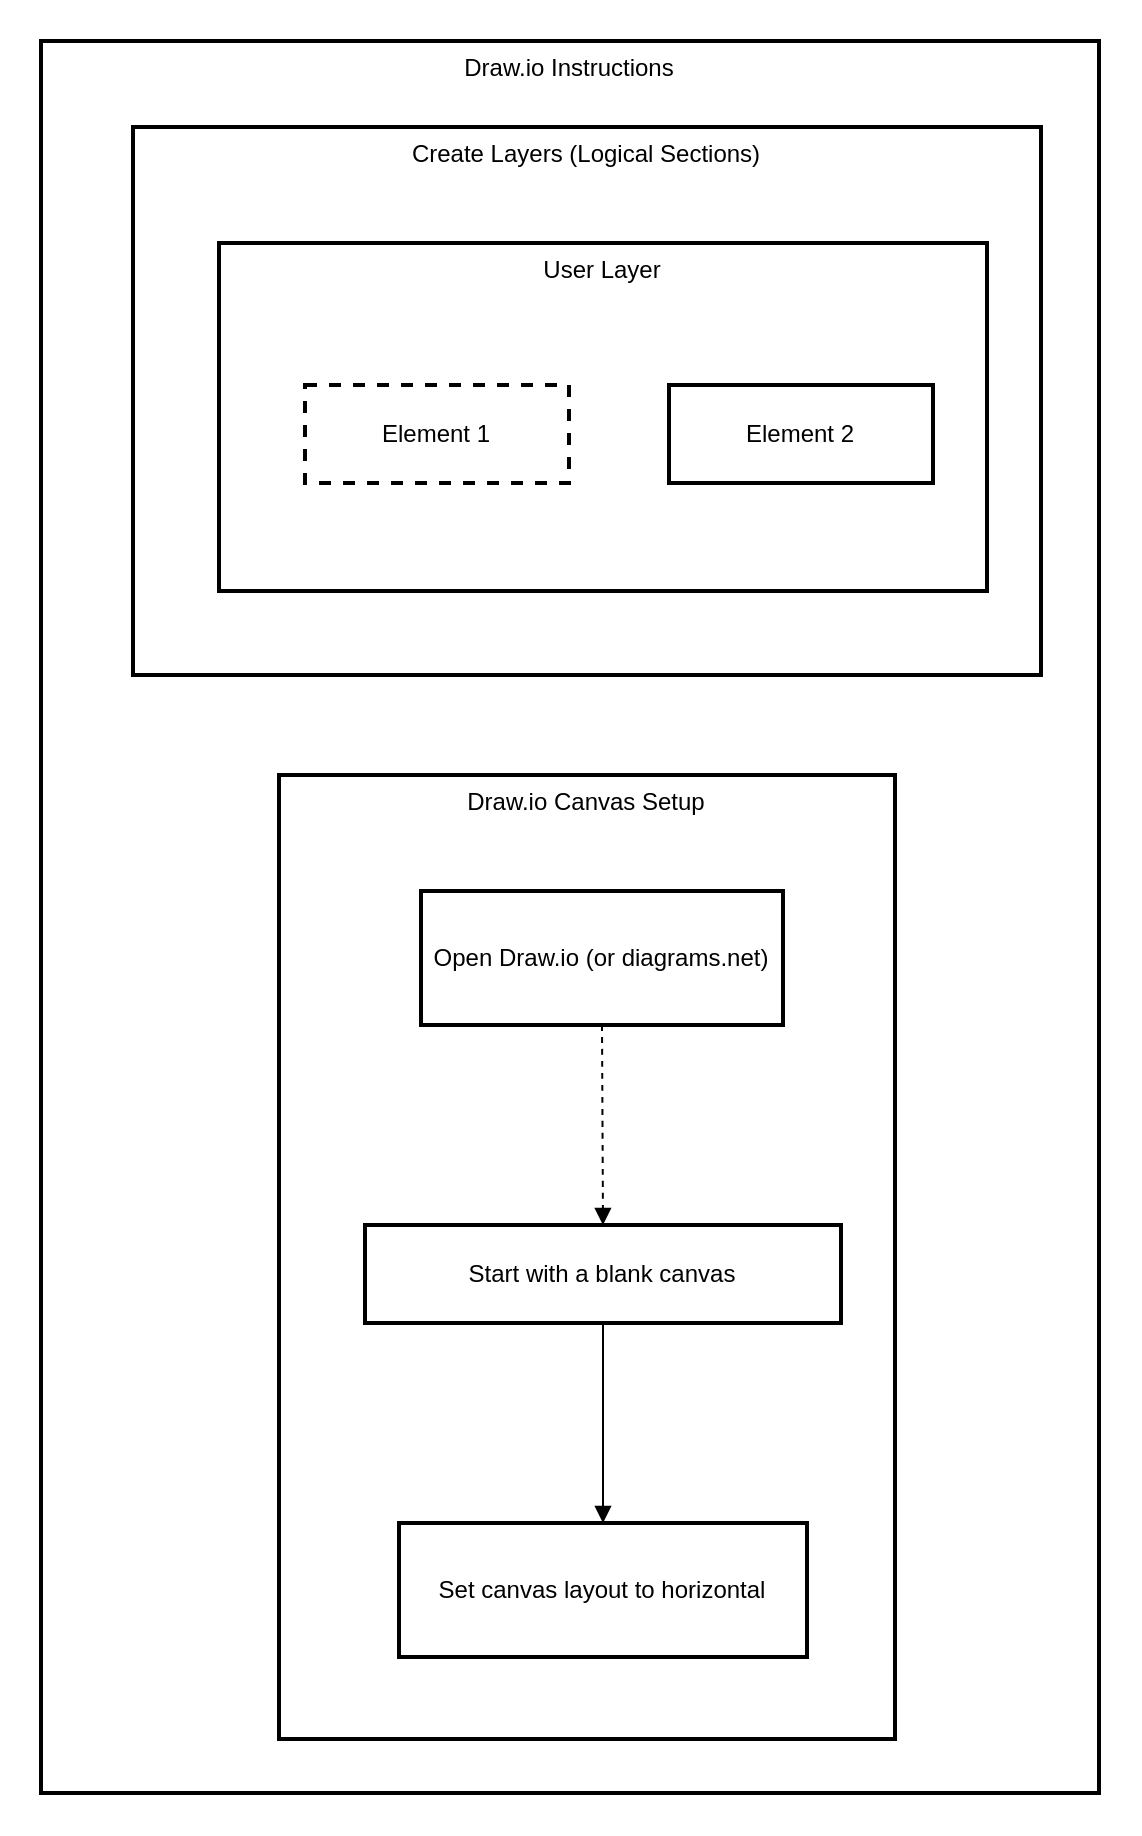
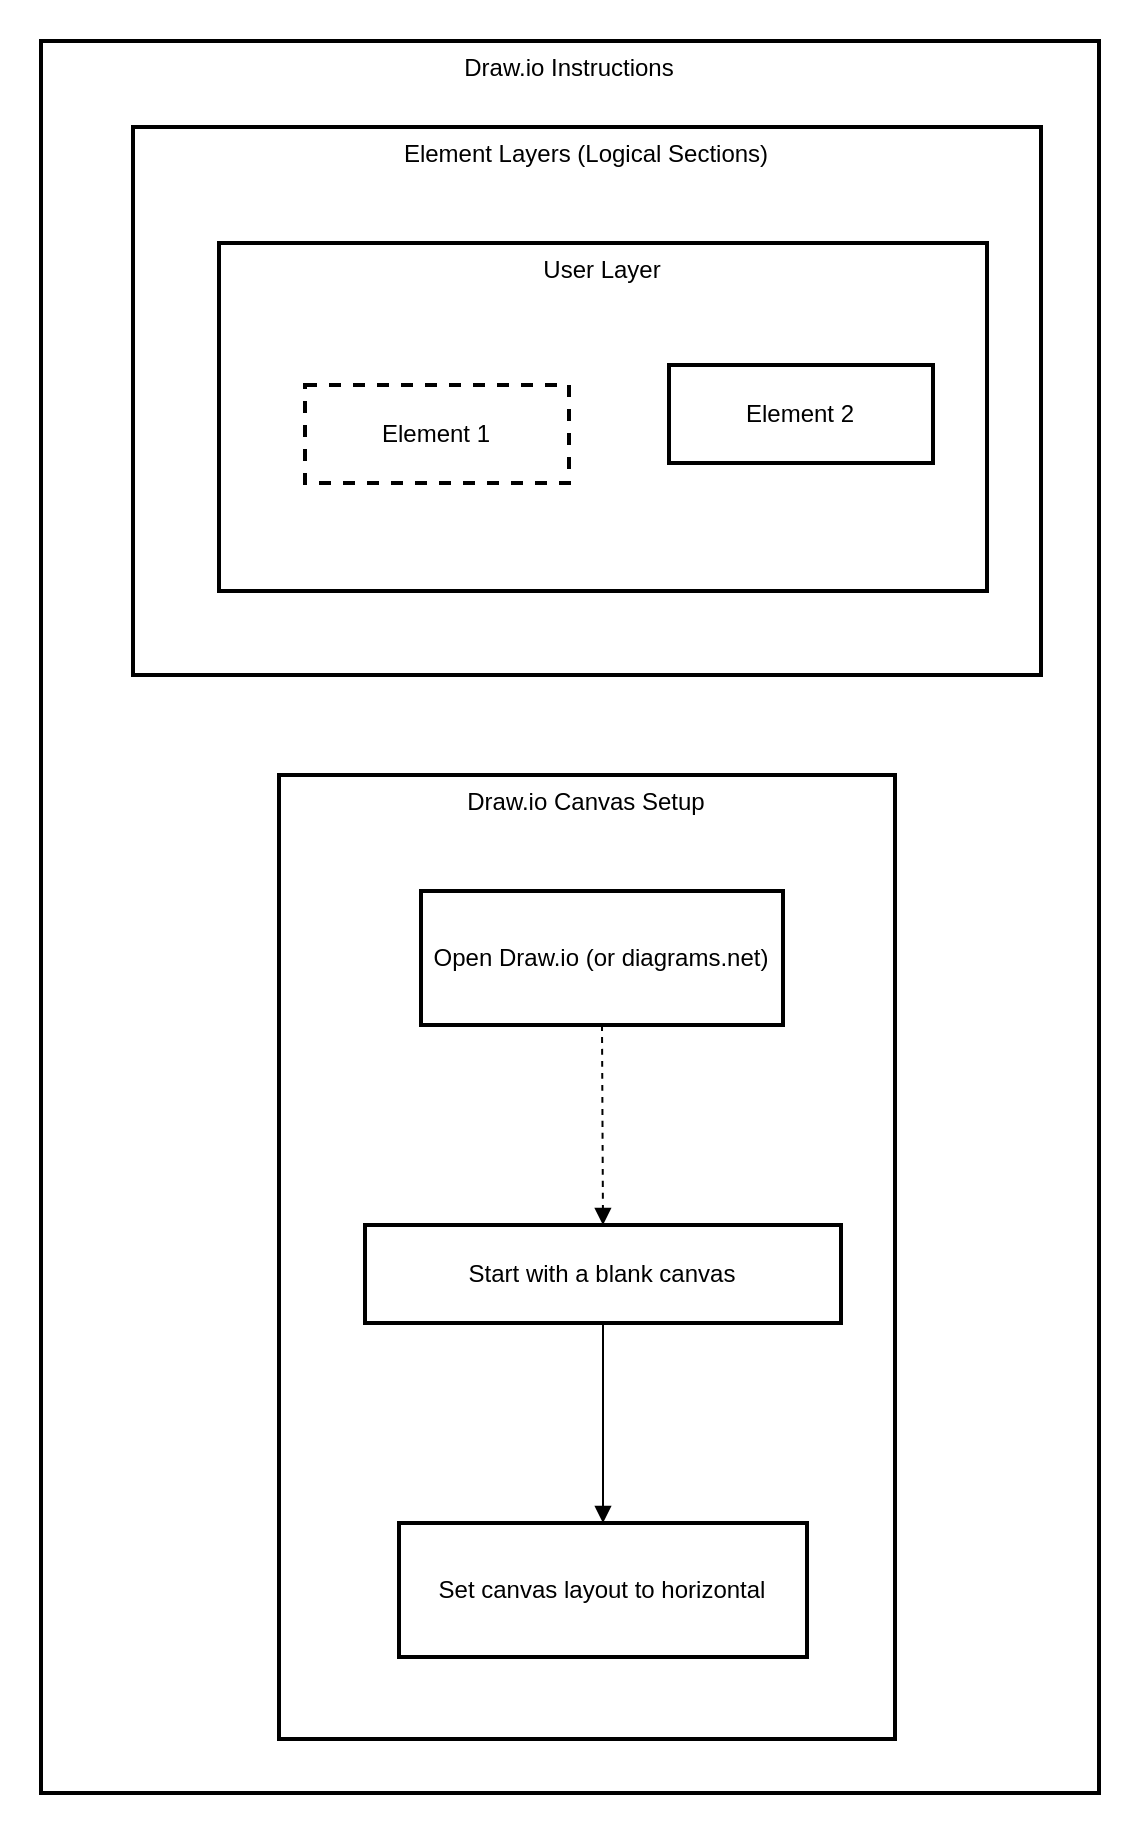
node "Create Layers (Logical Sections)": label "Create Layers (Logical Sections)" -> "Element Layers (Logical Sections)"
node "Element 2": moved (801, 434) -> (801, 414)
